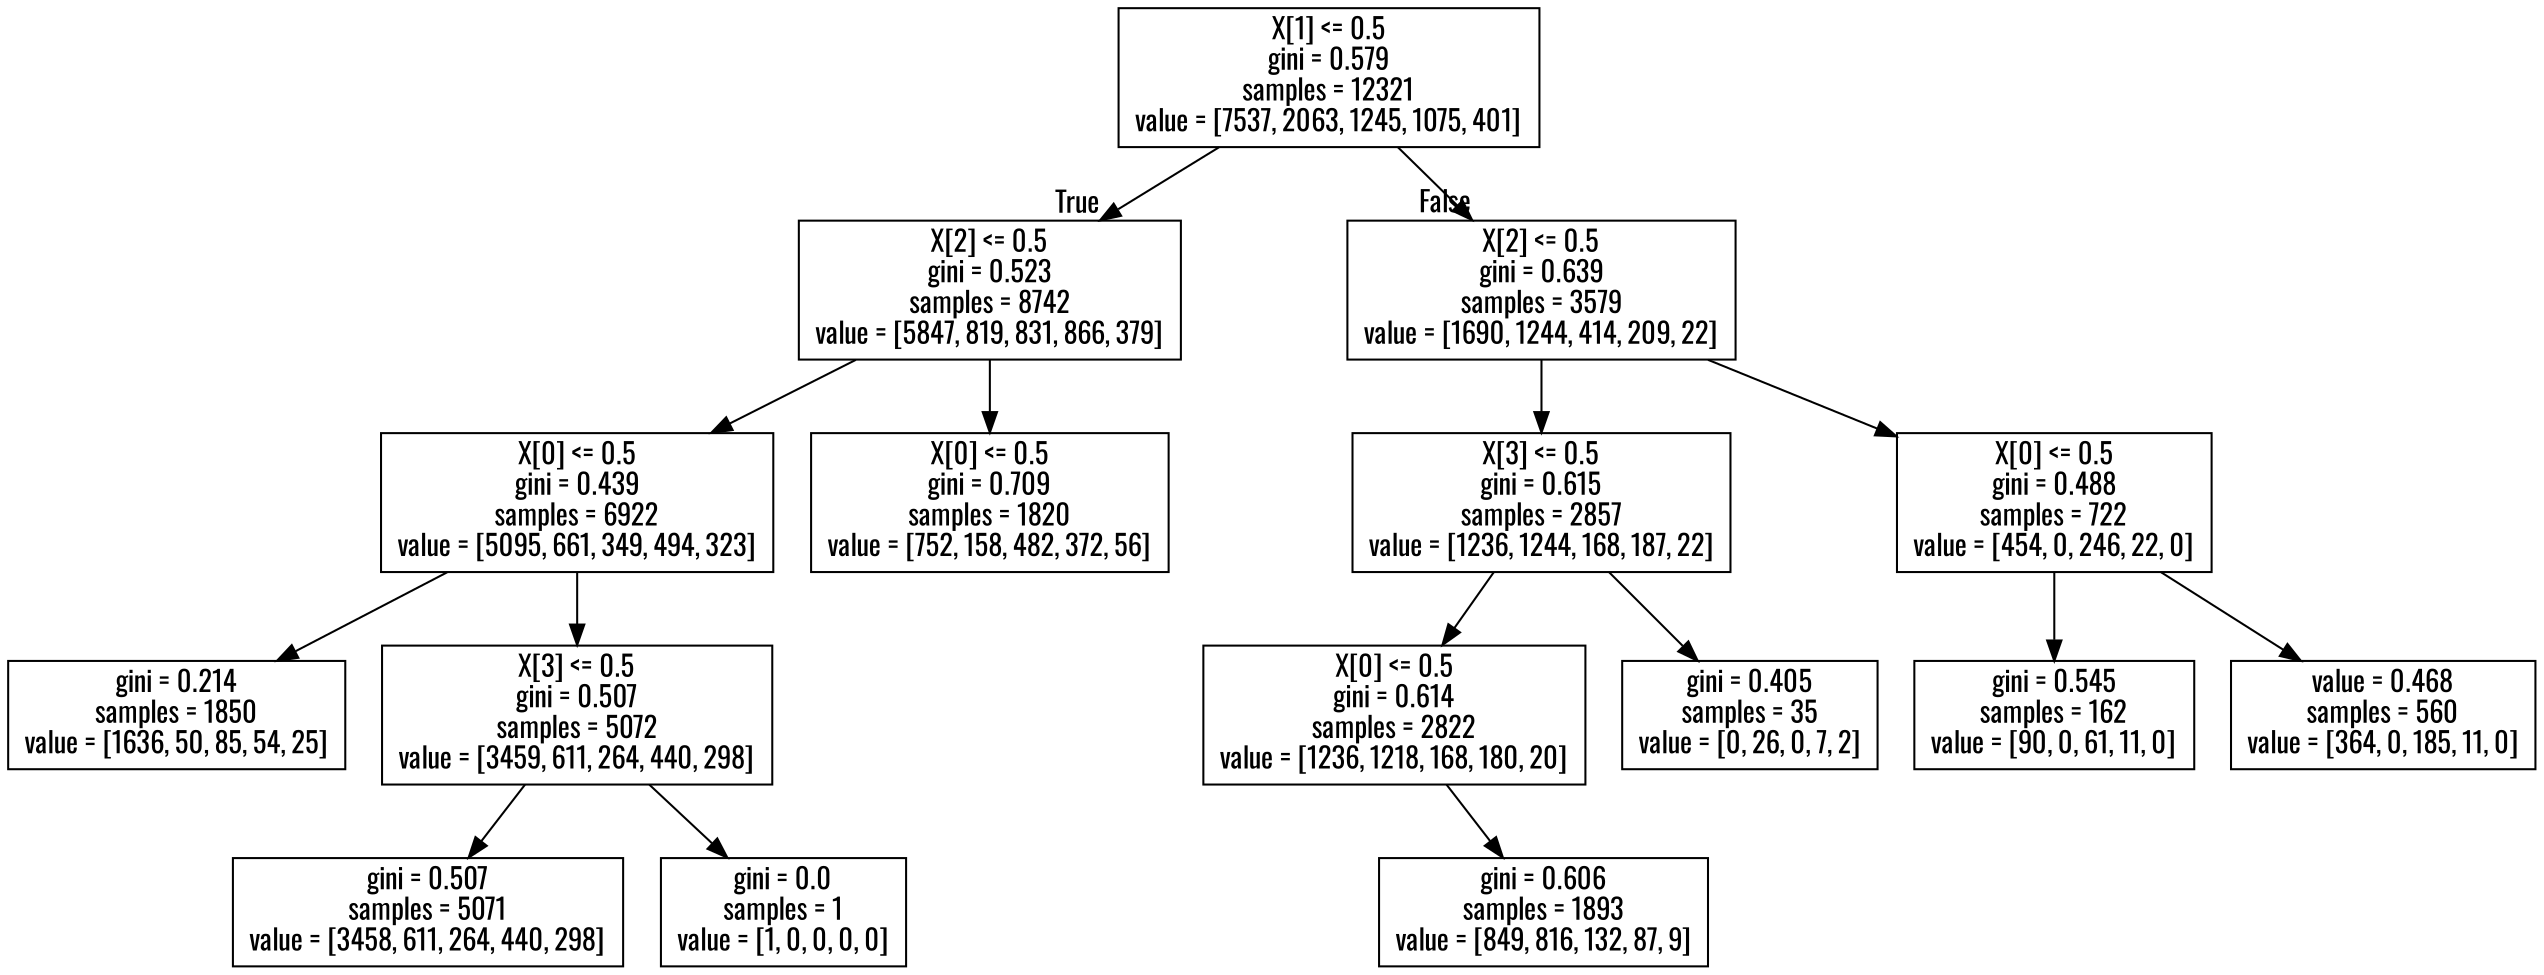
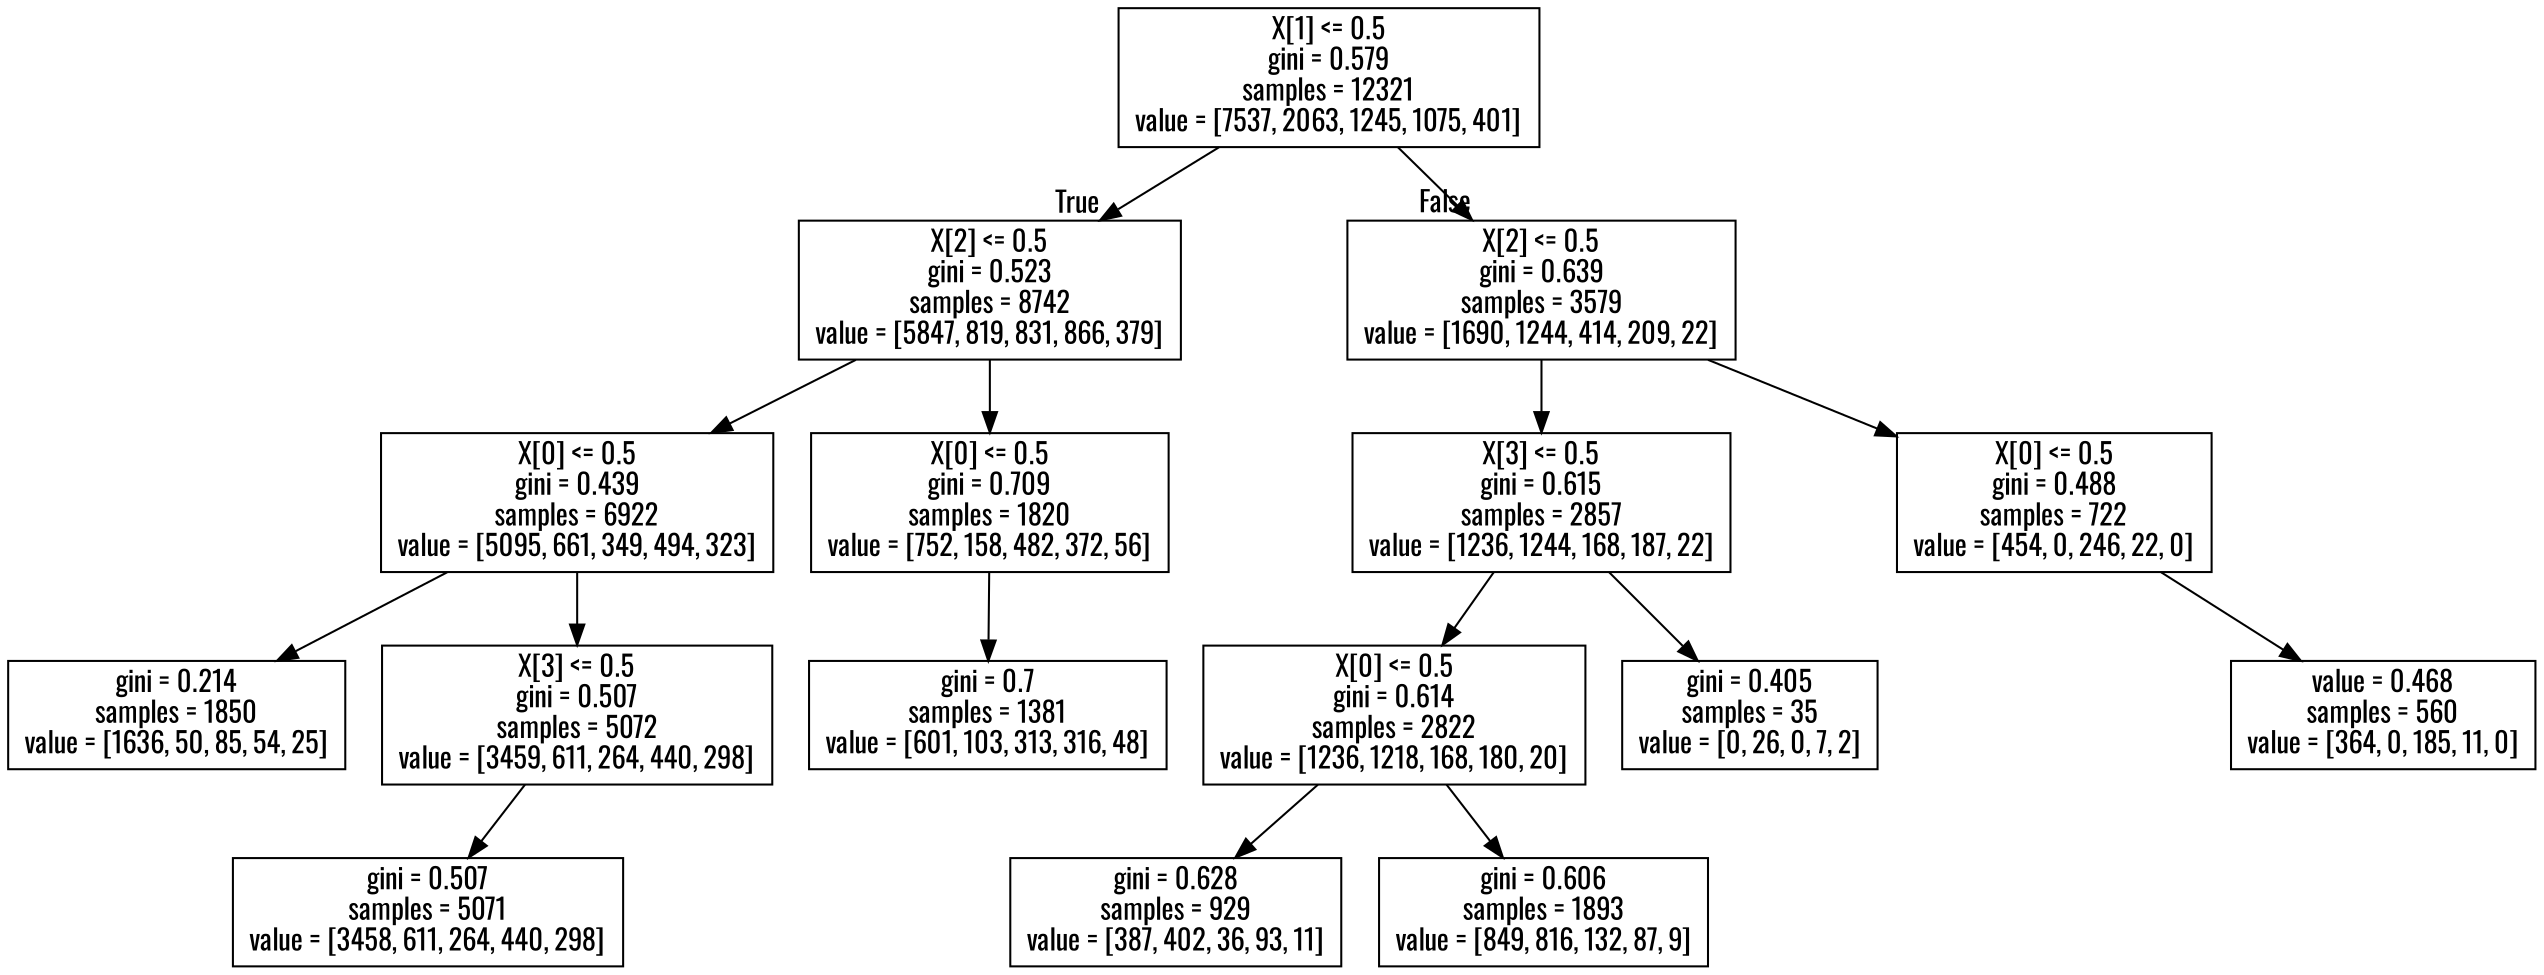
node "gini = 0.7 samples = 1381 value = [601, 103, 313, 316, 48]": added
node "gini = 0.545 samples = 162 value = [90, 0, 61, 11, 0]": removed
node "gini = 0.0 samples = 1 value = [1, 0, 0, 0, 0]": removed
node "gini = 0.628 samples = 929 value = [387, 402, 36, 93, 11]": added
